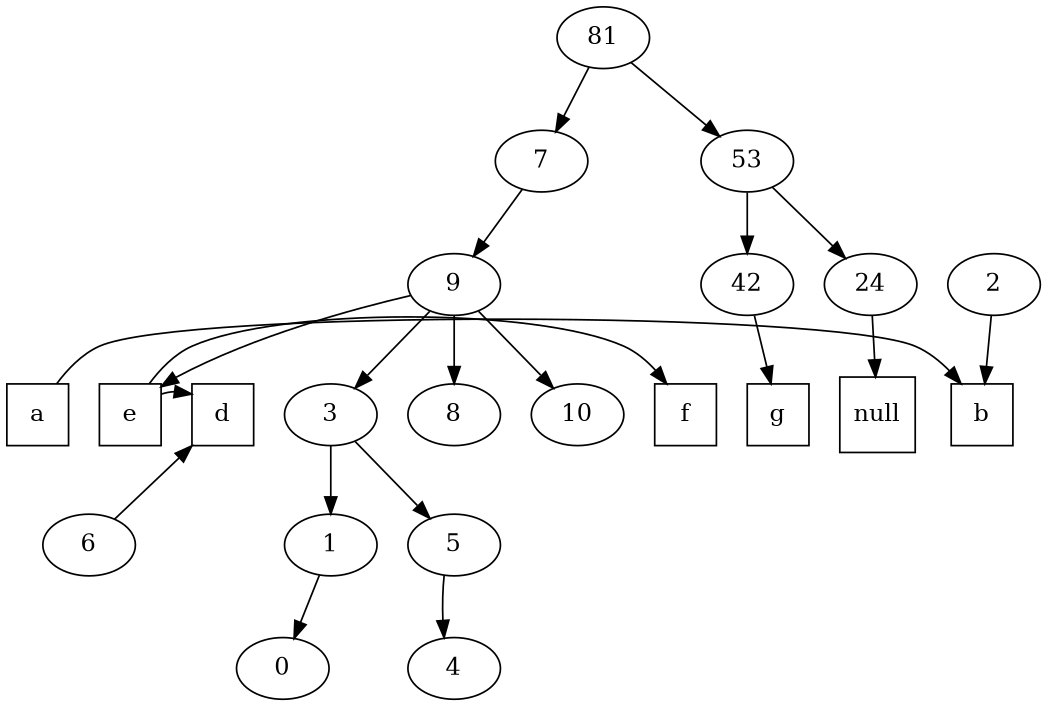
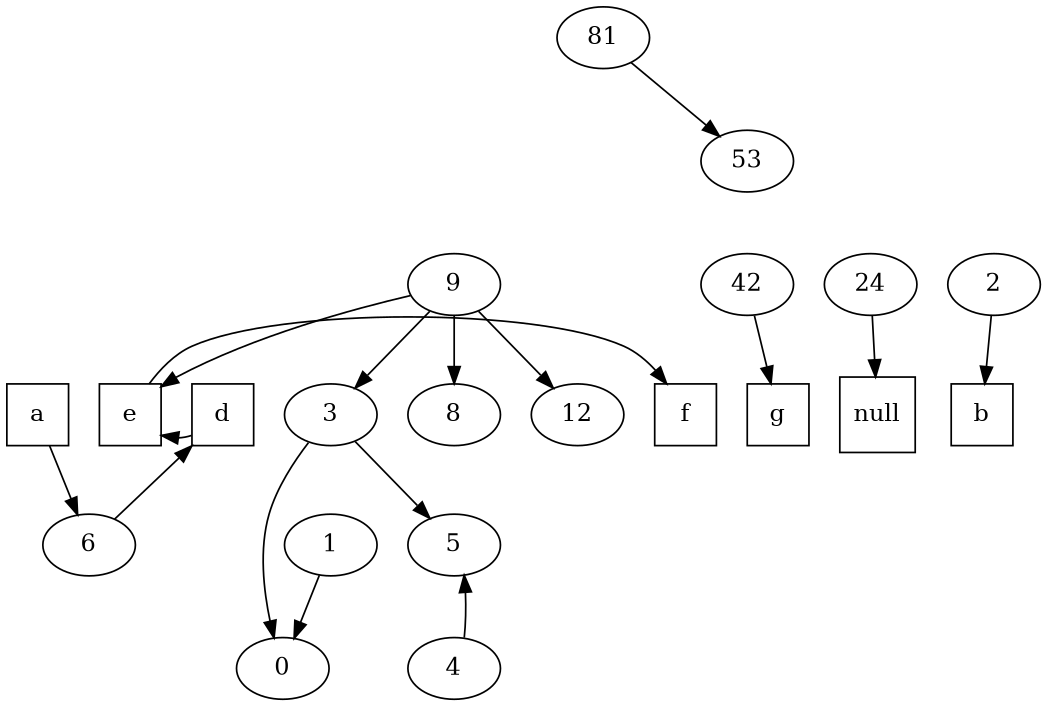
node "7": removed
edge "53" -> "42": removed
edge "53" -> "24": removed
edge "a" -> "b": now "a" -> "6"
edge "e" -> "d": reversed
node "10": label "10" -> "12"
edge "3" -> "1": now "3" -> "0"
edge "5" -> "4": reversed
